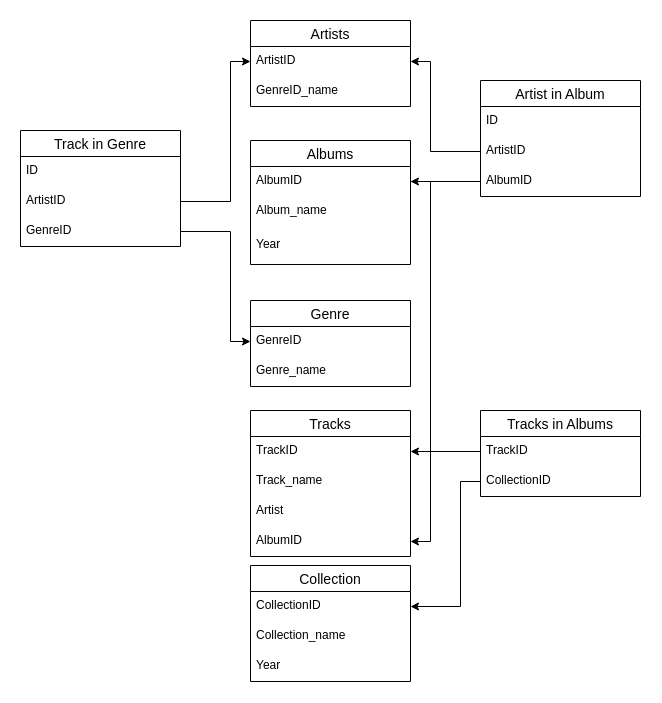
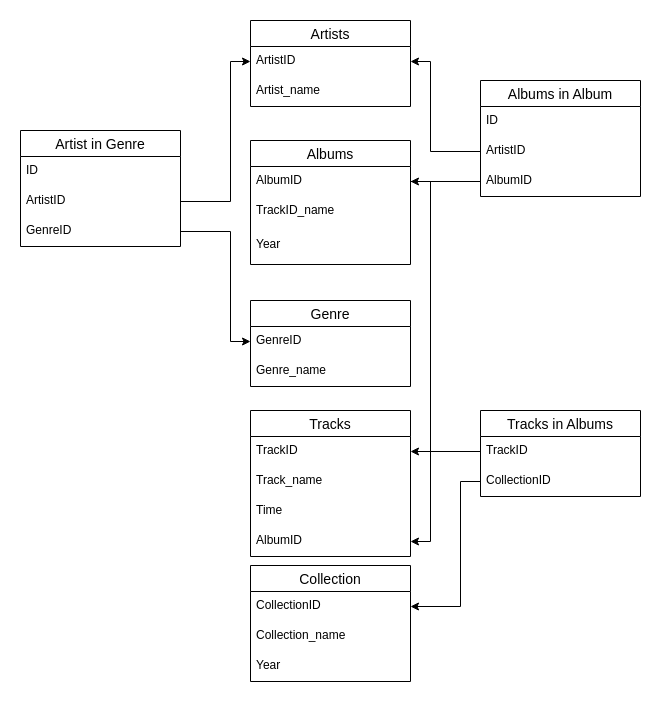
node "GenreID_name": label "GenreID_name" -> "Artist_name"
node "Artist in Album": label "Artist in Album" -> "Albums in Album"
node "Track in Genre": label "Track in Genre" -> "Artist in Genre"
node "Album_name": label "Album_name" -> "TrackID_name"
node "Artist": label "Artist" -> "Time"
